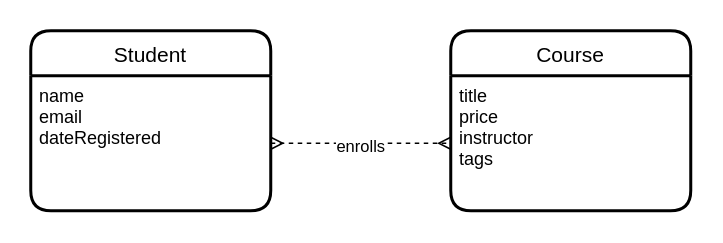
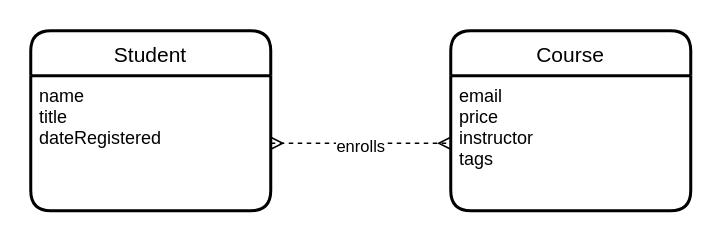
node "name email dateRegistered": label "name email dateRegistered" -> "name title dateRegistered"
node "title price instructor tags": label "title price instructor tags" -> "email price instructor tags"
